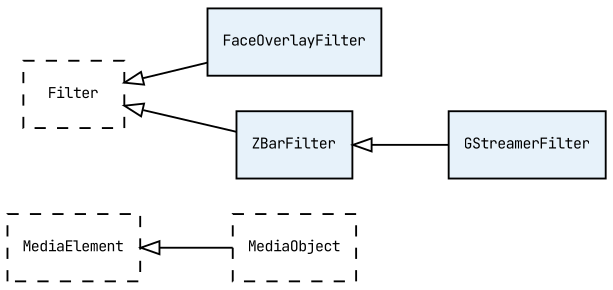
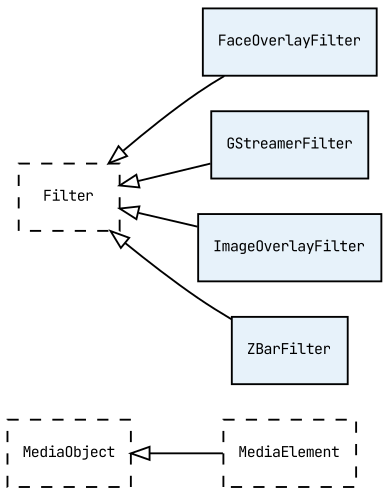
edge "GStreamerFilter" -> "ZBarFilter": now "GStreamerFilter" -> "Filter"
edge "MediaObject" -> "MediaElement": reversed
node "ImageOverlayFilter": added
